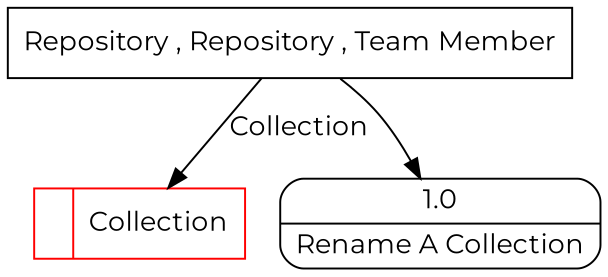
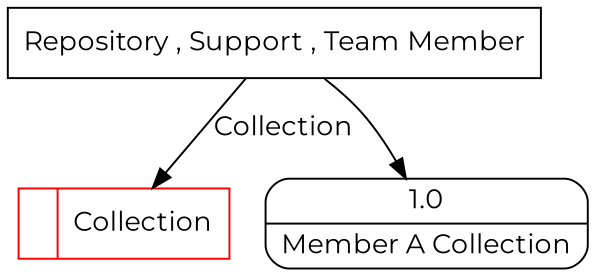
node "Repository , Repository , Team Member": label "Repository , Repository , Team Member" -> "Repository , Support , Team Member"
node "1.0": text "Rename A Collection" -> "Member A Collection"
